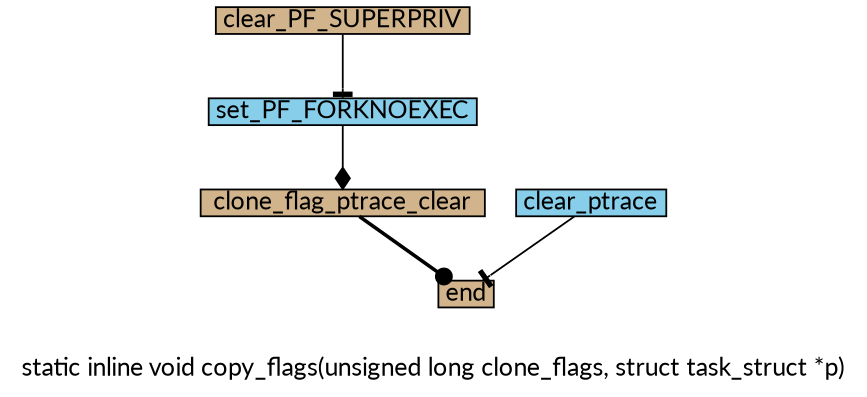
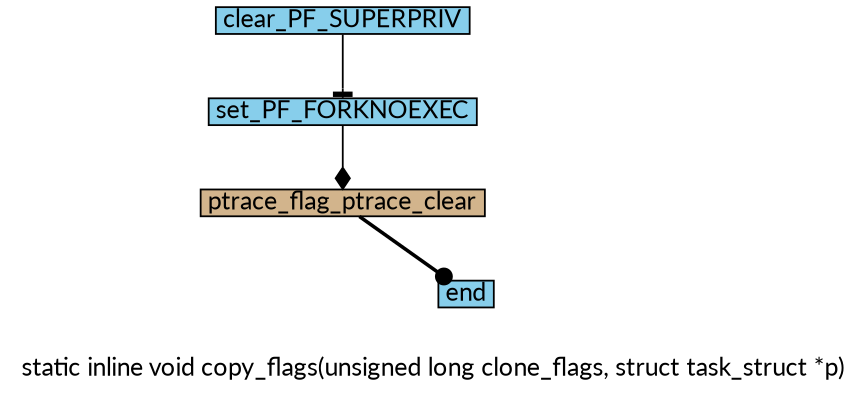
node "clear_PF_SUPERPRIV": fillcolor tan -> skyblue
node "clone_flag_ptrace_clear": label "clone_flag_ptrace_clear" -> "ptrace_flag_ptrace_clear"
node "clear_ptrace": removed
node "end": fillcolor tan -> skyblue
